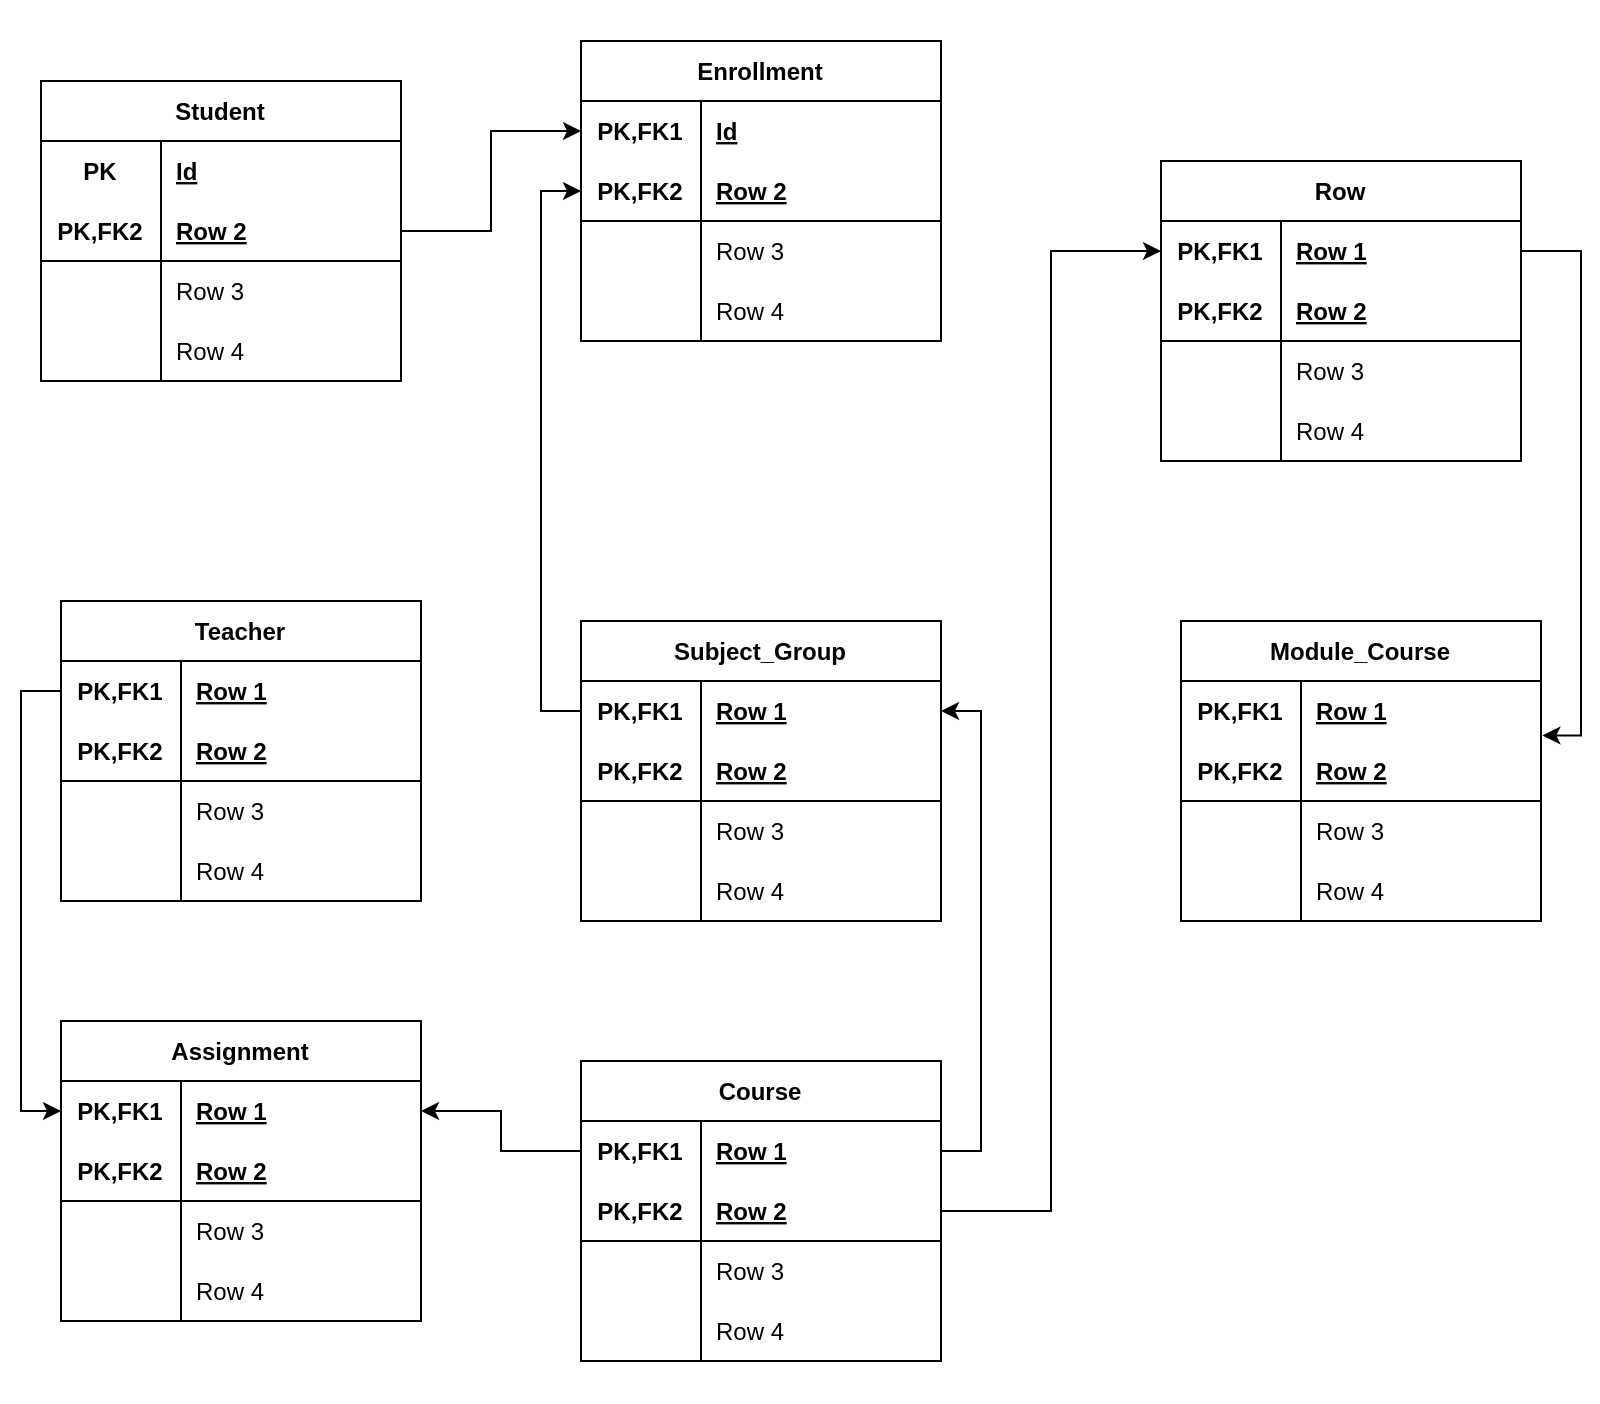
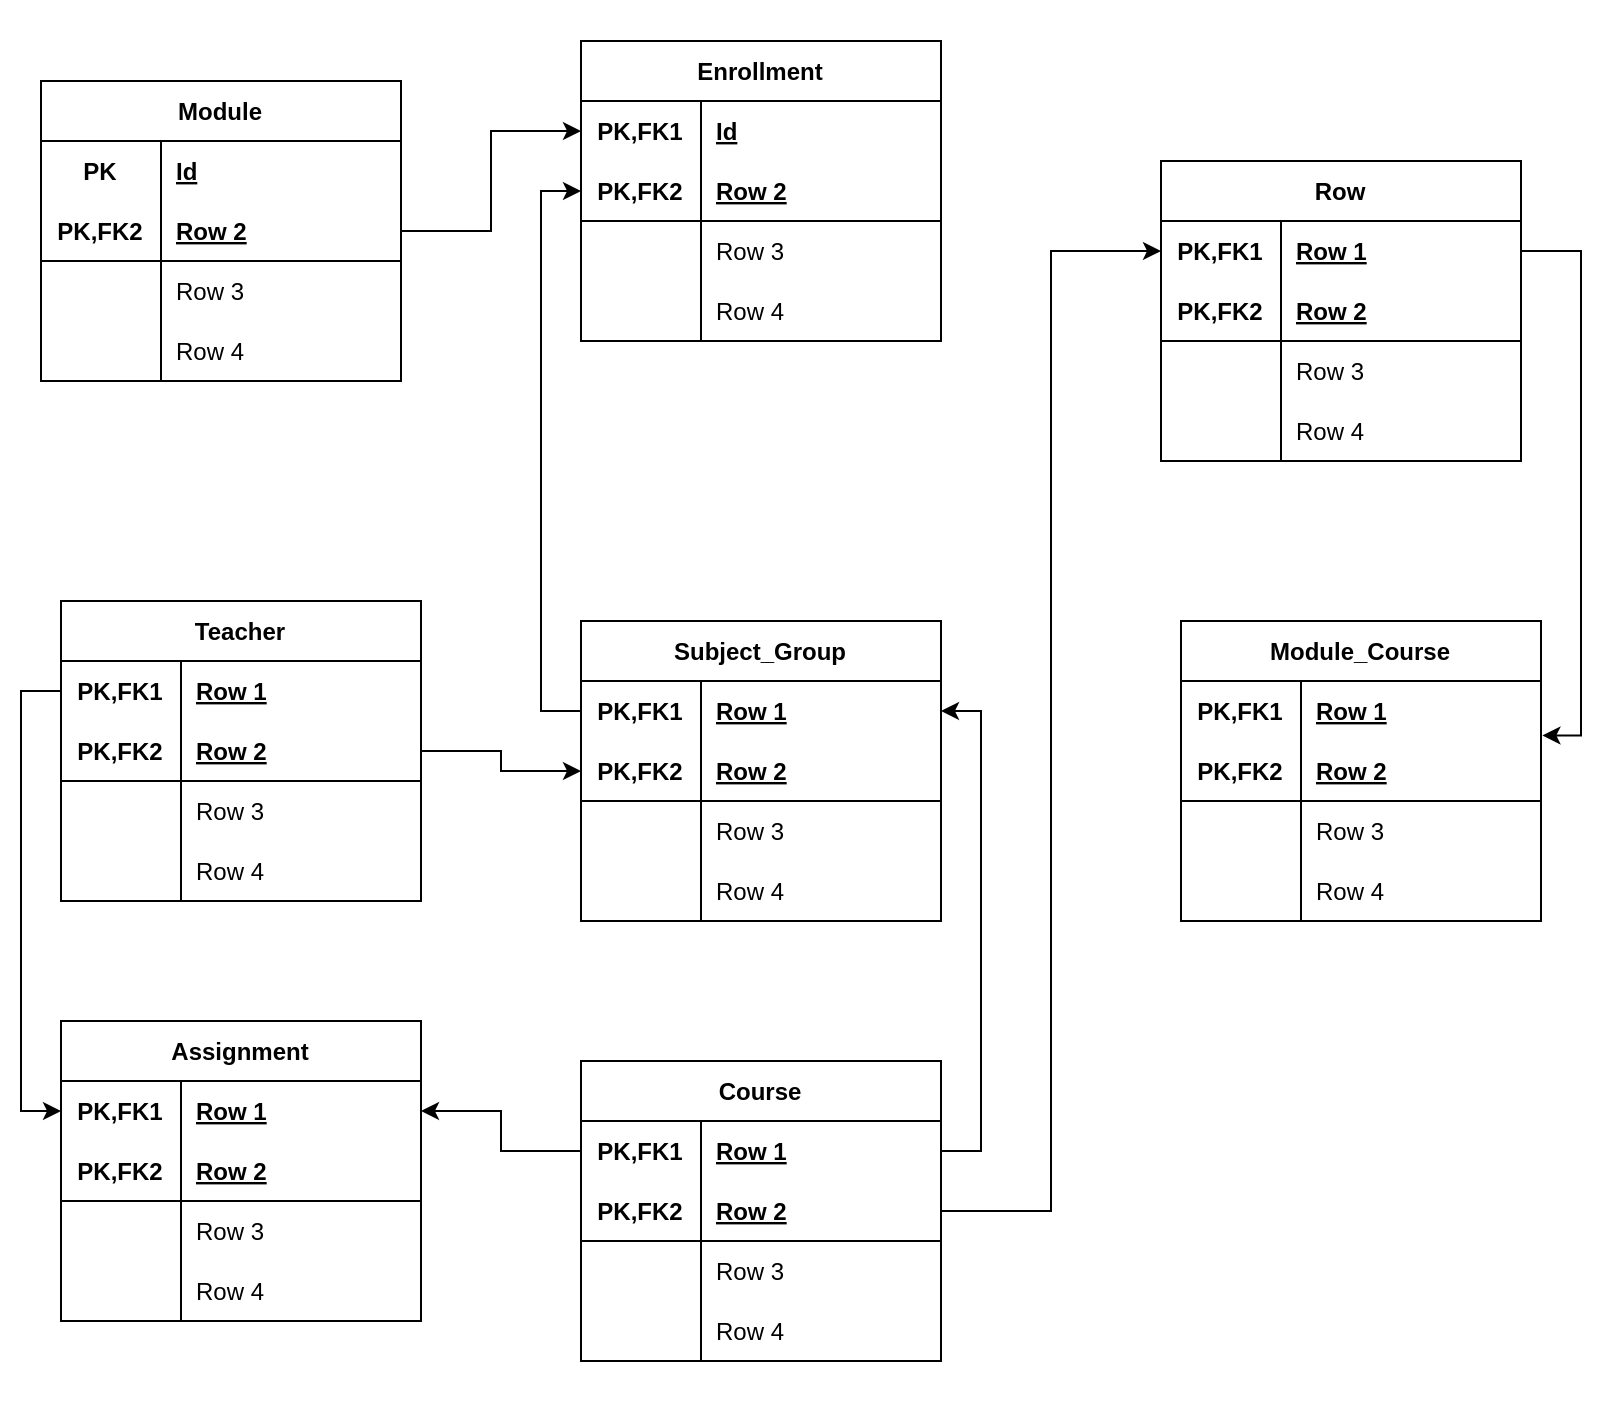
node "Student": label "Student" -> "Module"
edge "Teacher" -> "Subject_Group": added
